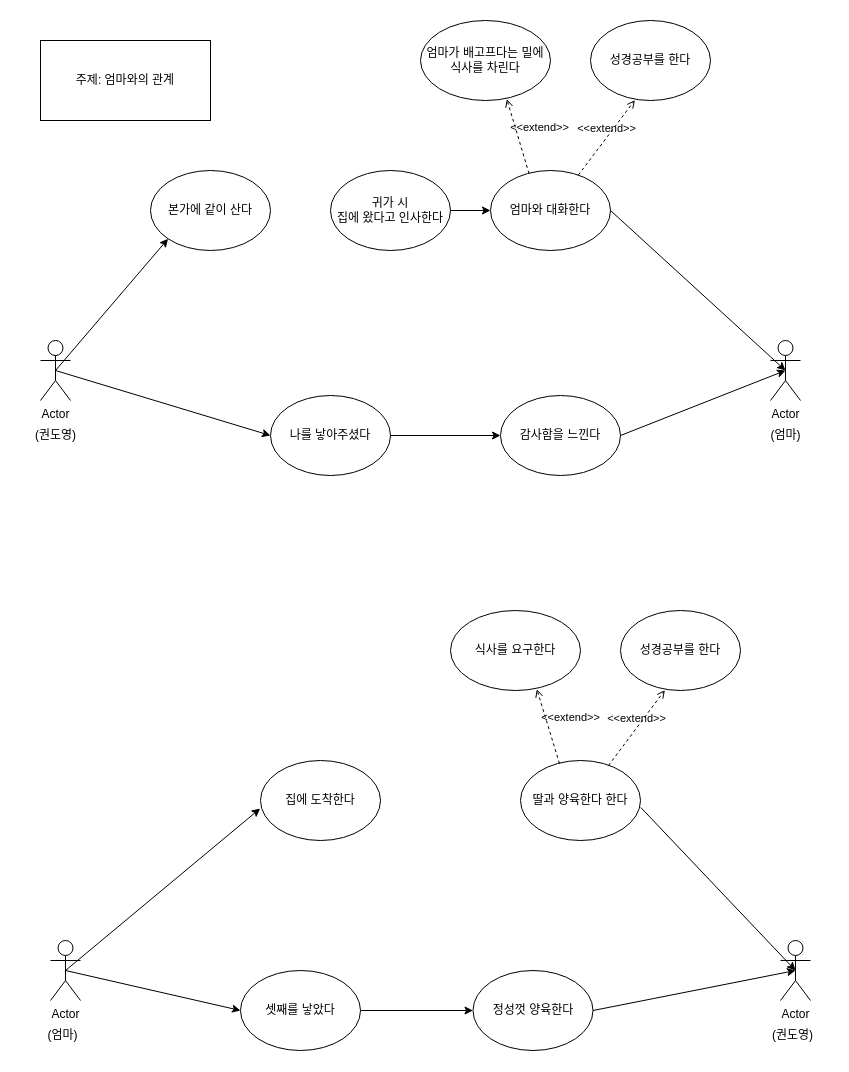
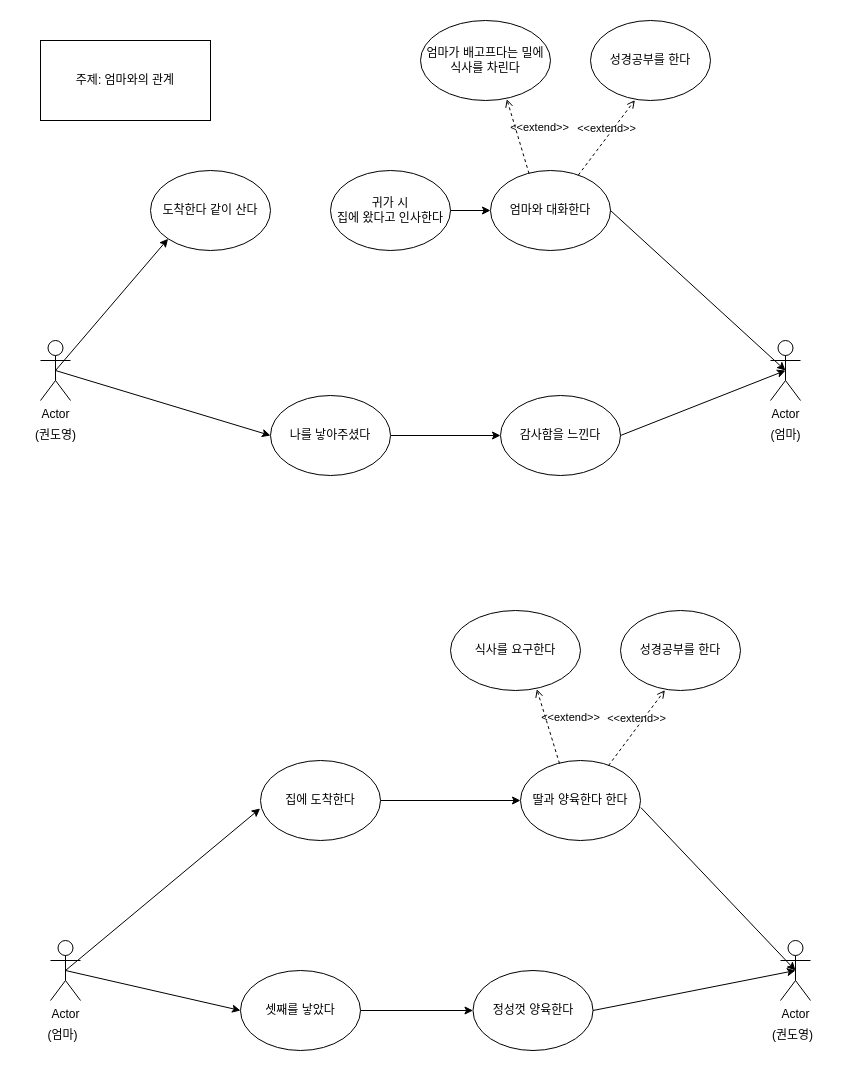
node "본가에 같이 산다": label "본가에 같이 산다" -> "도착한다 같이 산다"
edge "집에 도착한다" -> "딸과 양육한다 한다": added
